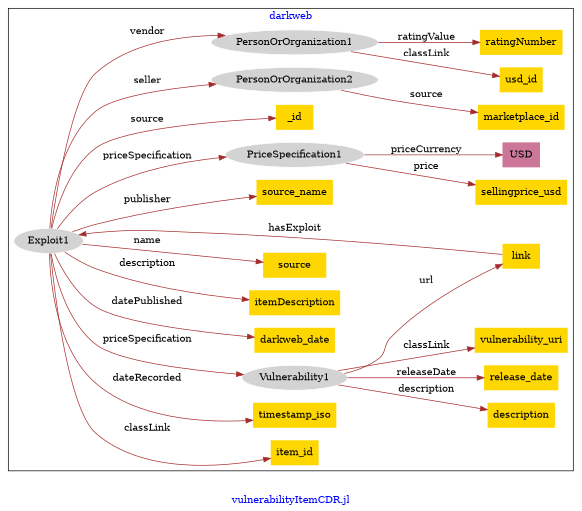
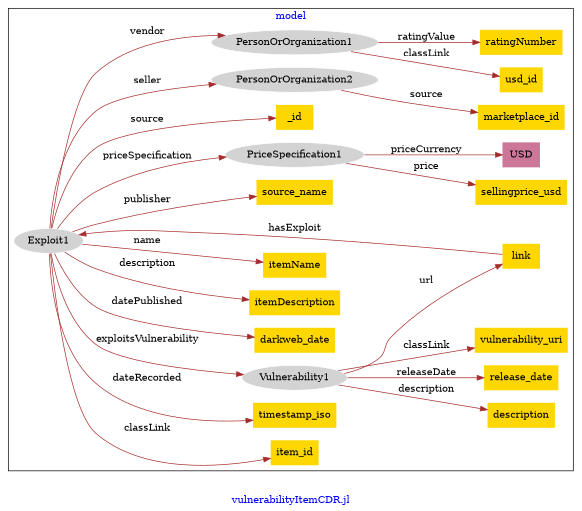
cluster "darkweb": label "darkweb" -> "model"
node "source": label "source" -> "itemName"
edge "Exploit1" -> "Vulnerability1": label "priceSpecification" -> "exploitsVulnerability"
